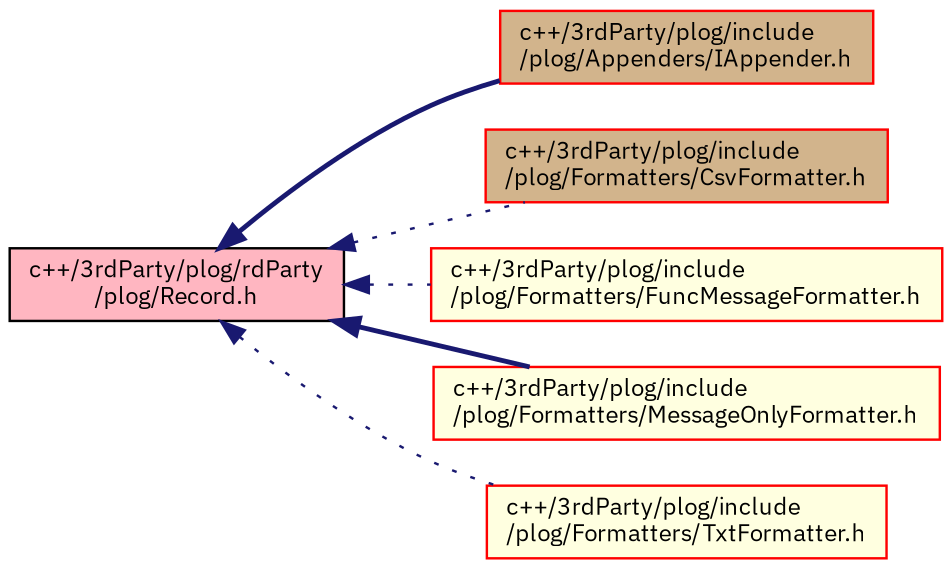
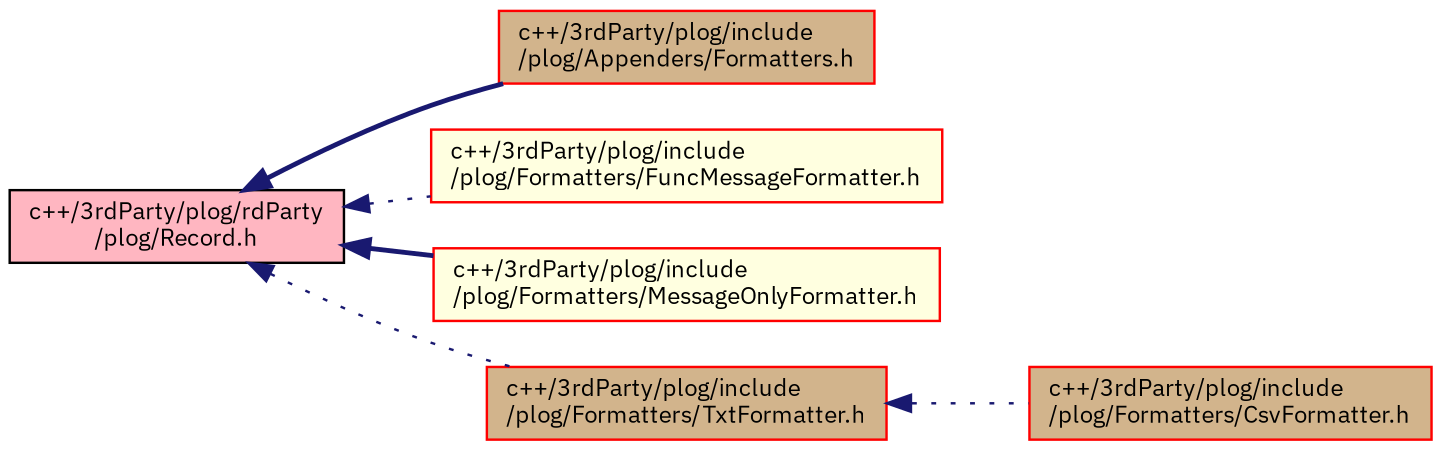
node "c++/3rdParty/plog/include /plog/Appenders/IAppender.h": label "c++/3rdParty/plog/include /plog/Appenders/IAppender.h" -> "c++/3rdParty/plog/include /plog/Appenders/Formatters.h"
edge "c++/3rdParty/plog/include /plog/Formatters/CsvFormatter.h" -> "c++/3rdParty/plog/rdParty /plog/Record.h": now "c++/3rdParty/plog/include /plog/Formatters/CsvFormatter.h" -> "c++/3rdParty/plog/include /plog/Formatters/TxtFormatter.h"
node "c++/3rdParty/plog/include /plog/Formatters/TxtFormatter.h": fillcolor lightyellow -> tan
